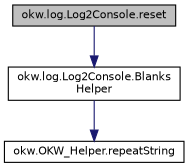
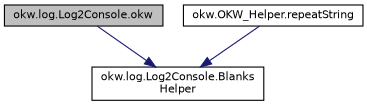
node "okw.log.Log2Console.reset": label "okw.log.Log2Console.reset" -> "okw.log.Log2Console.okw"
edge "okw.log.Log2Console.Blanks Helper" -> "okw.OKW_Helper.repeatString": reversed
